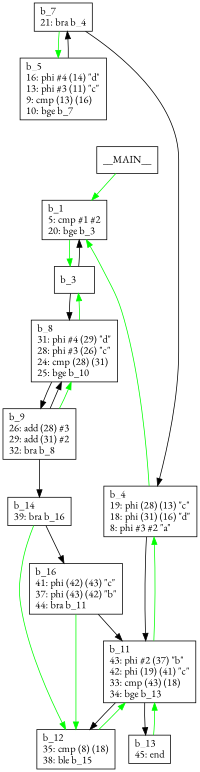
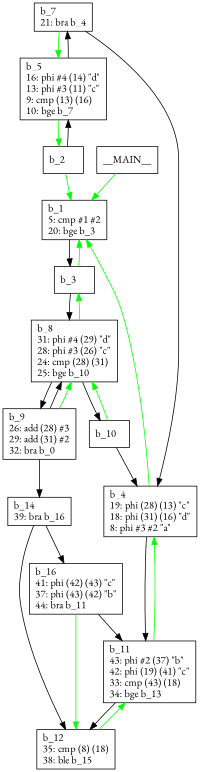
node "b_2": added
edge "b_1 5: cmp #1 #2 20: bge b_3" -> "b_3": color green -> black
edge "b_3" -> "b_1 5: cmp #1 #2 20: bge b_3": color black -> green
node "b_9 26: add (28) #3 29: add (31) #2 32: bra b_8": label "b_9 26: add (28) #3 29: add (31) #2 32: bra b_8" -> "b_9 26: add (28) #3 29: add (31) #2 32: bra b_0"
node "b_10": added
edge "b_14 39: bra b_16" -> "b_12 35: cmp (8) (18) 38: ble b_15": color green -> black
node "b_13 45: end": removed
